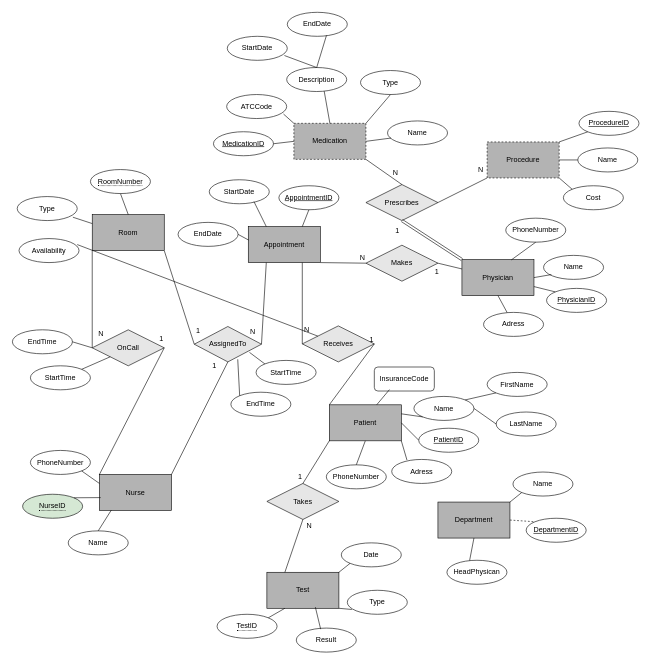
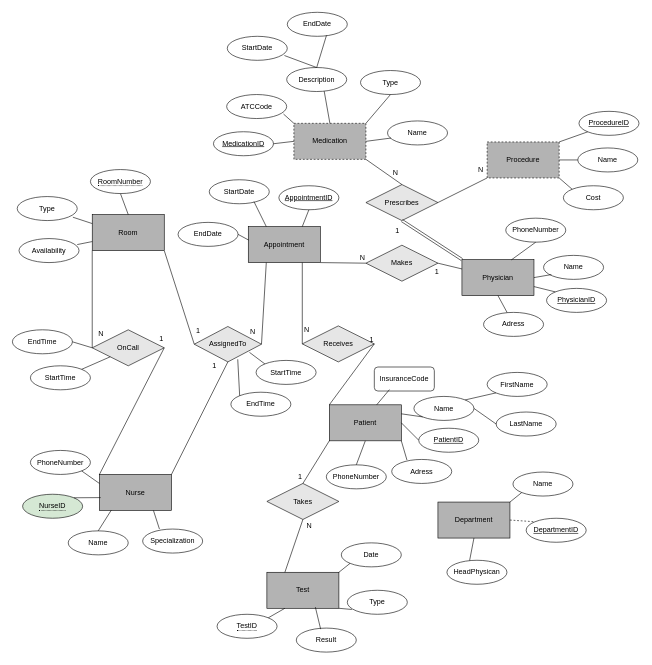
edge "Availability" -- "Receives": now "Availability" -- "Room"
edge "Nurse" -- "Specialization": added
node "Specialization": added
